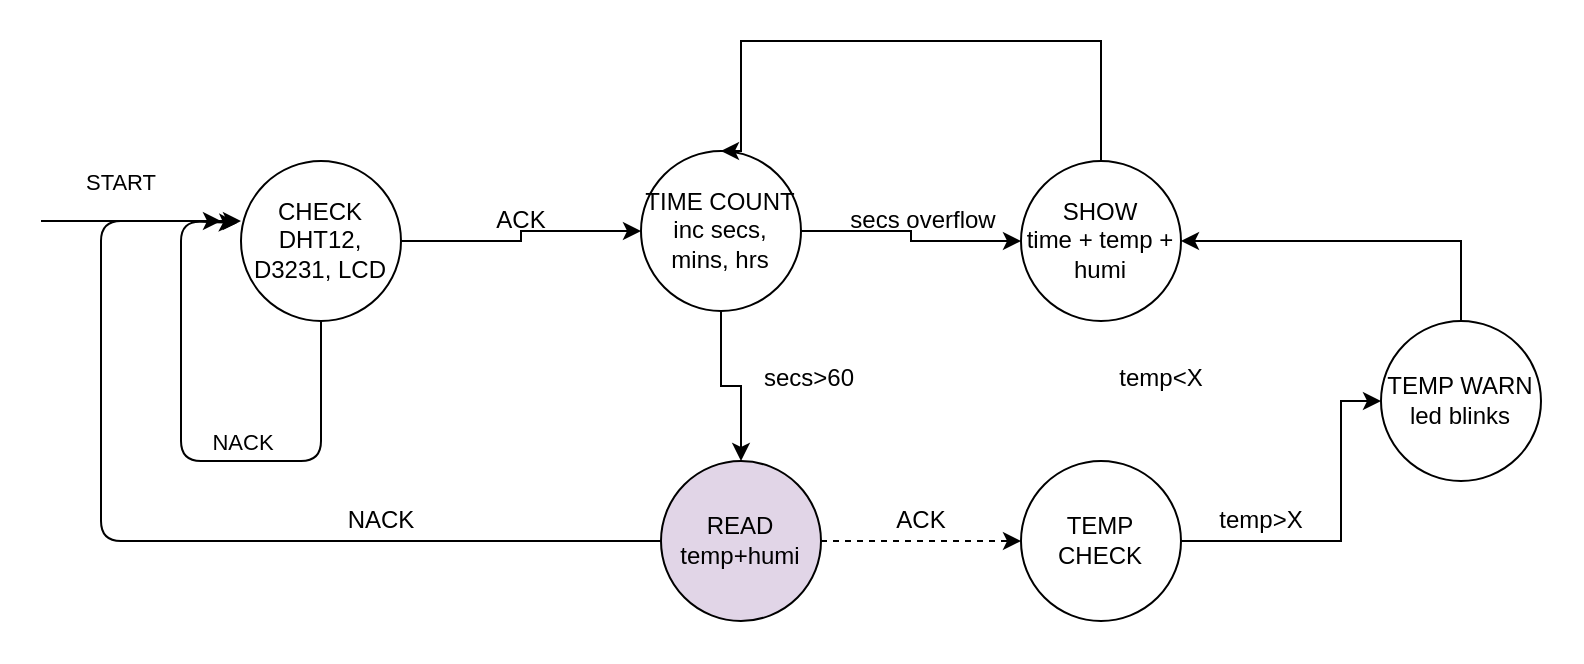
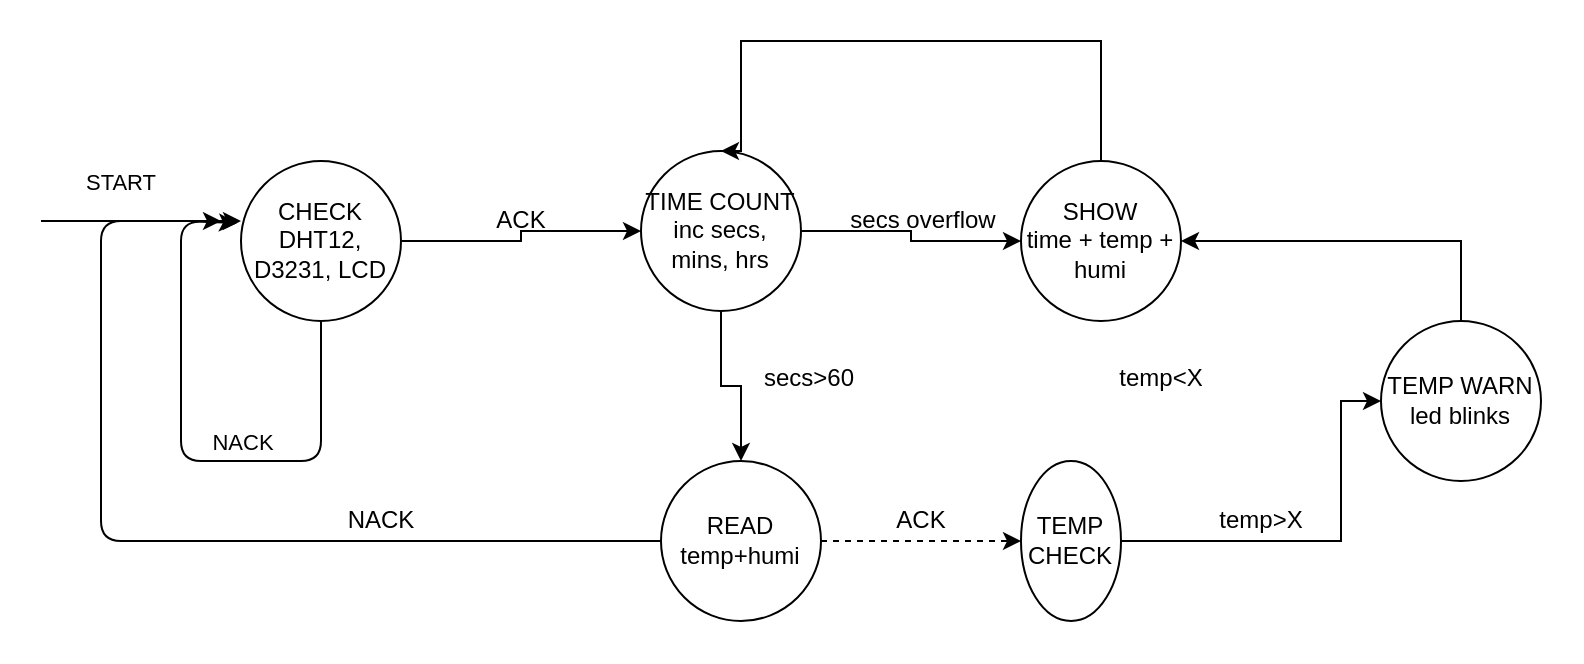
node "READ temp+humi": fillcolor #e1d5e7 -> #ffffff
node "TEMP CHECK": size 160x160 -> 100x160
